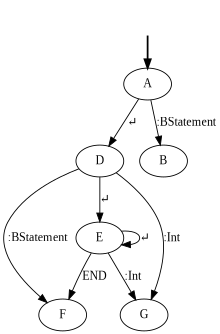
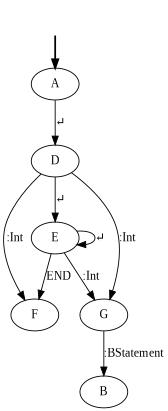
edge "A" -> "B": now "G" -> "B"
edge "D" -> "F": label ":BStatement" -> ":Int"
